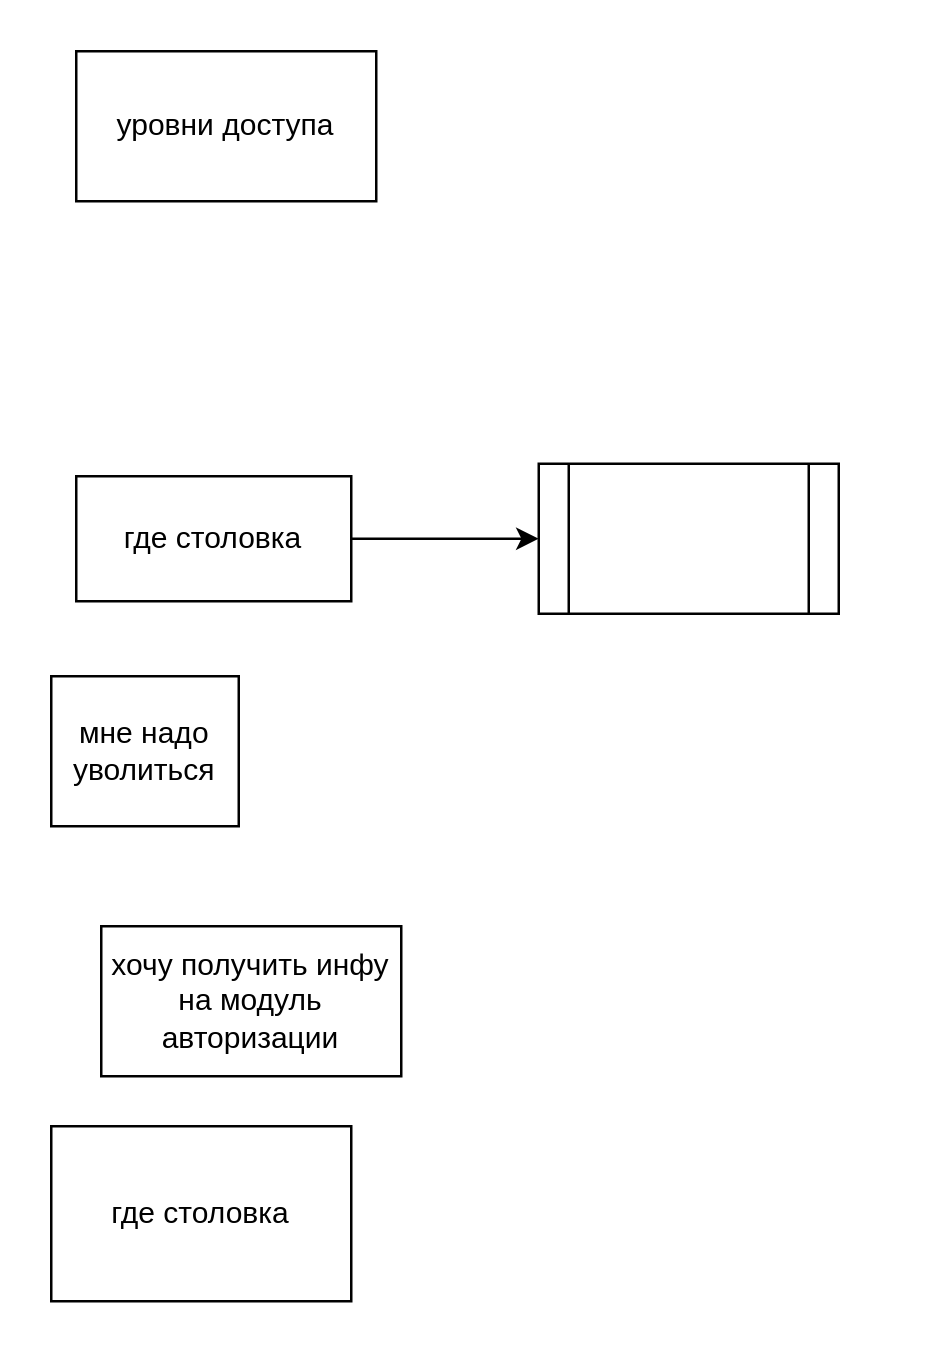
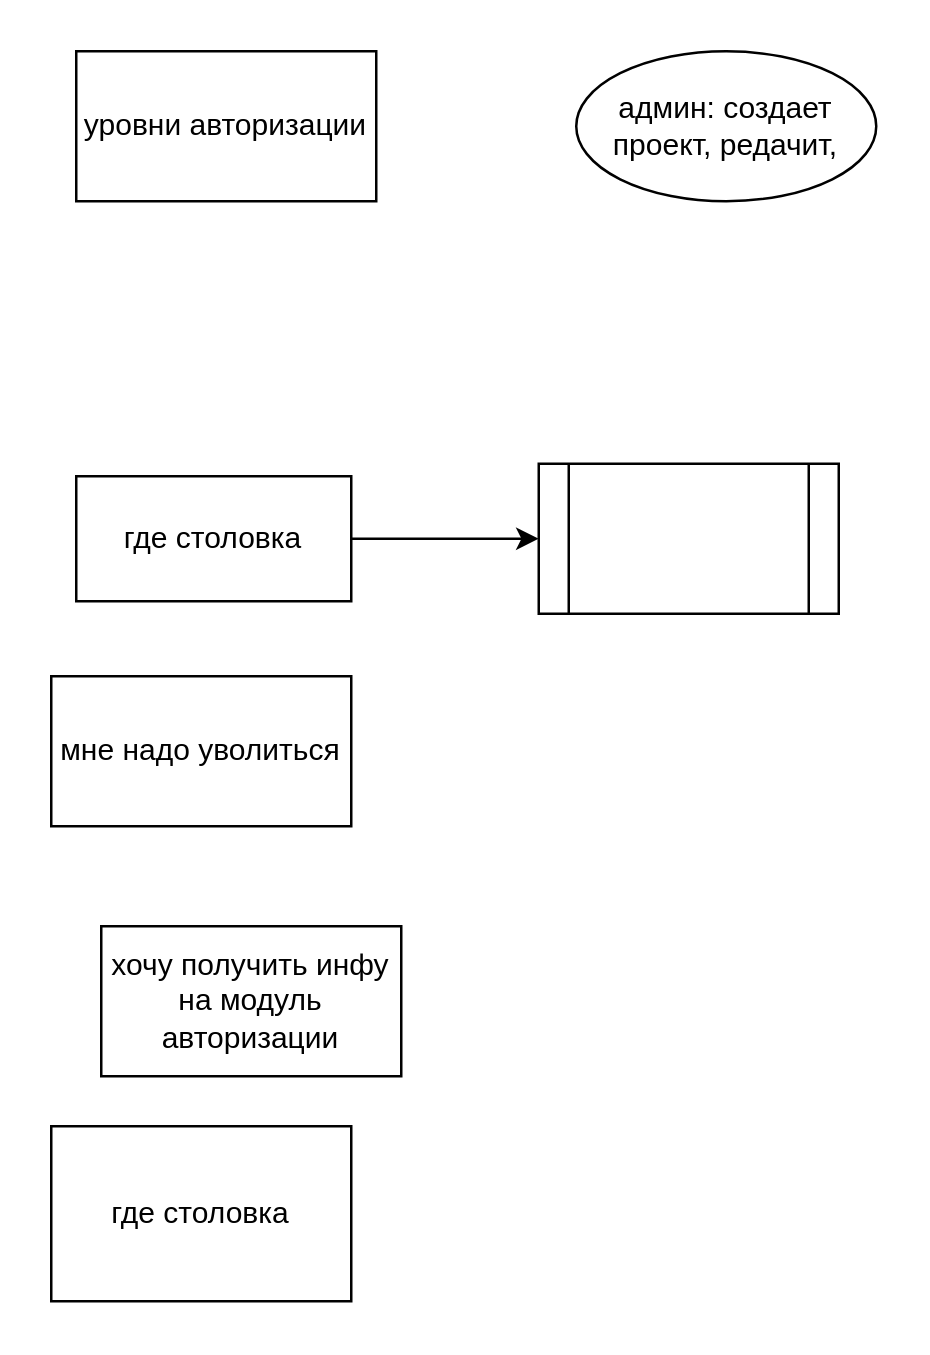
node "уровни доступа": label "уровни доступа" -> "уровни авторизации"
node "админ: создает проект, редачит,": added
node "мне надо уволиться": size 188x150 -> 300x150
